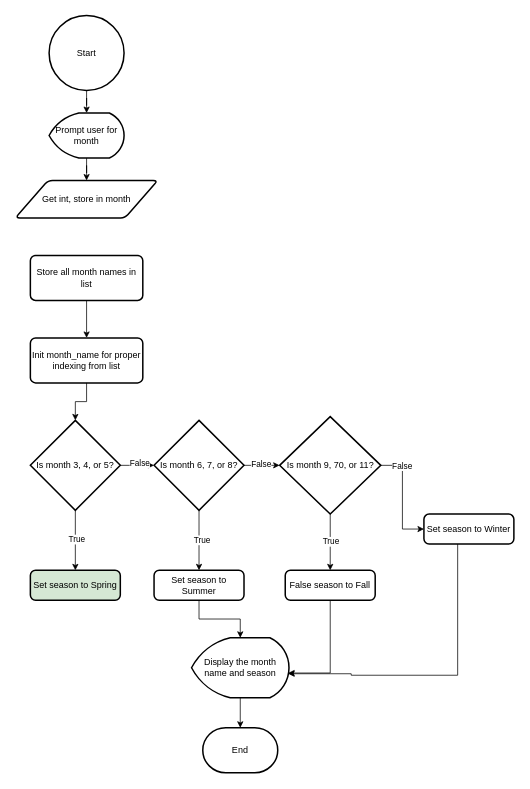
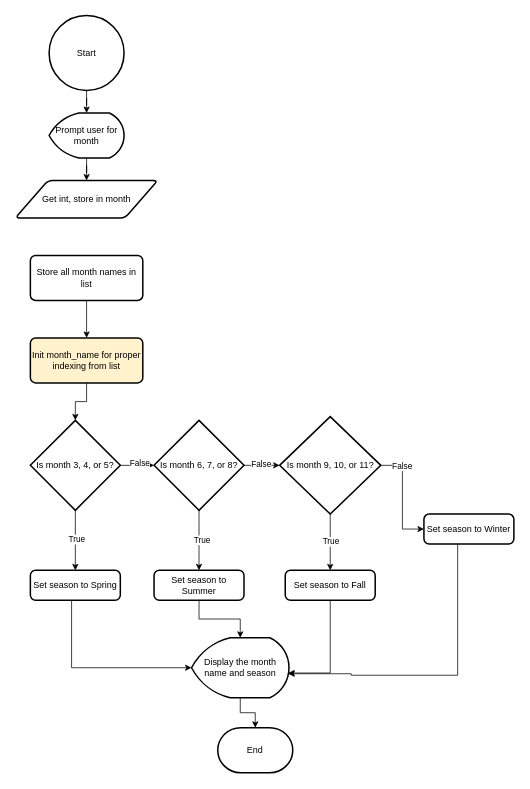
node "Init month_name for proper indexing from list": fillcolor #ffffff -> #fff2cc
node "Is month 9, 70, or 11?": label "Is month 9, 70, or 11?" -> "Is month 9, 10, or 11?"
node "Set season to Spring": fillcolor #d5e8d4 -> #ffffff
node "False season to Fall": label "False season to Fall" -> "Set season to Fall"
edge "Set season to Spring" -> "Display the month name and season": added
node "End": moved (240, 750) -> (255, 750)
